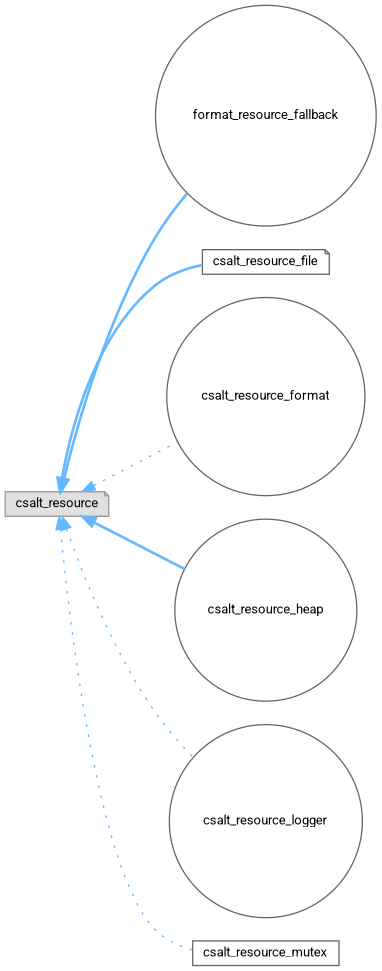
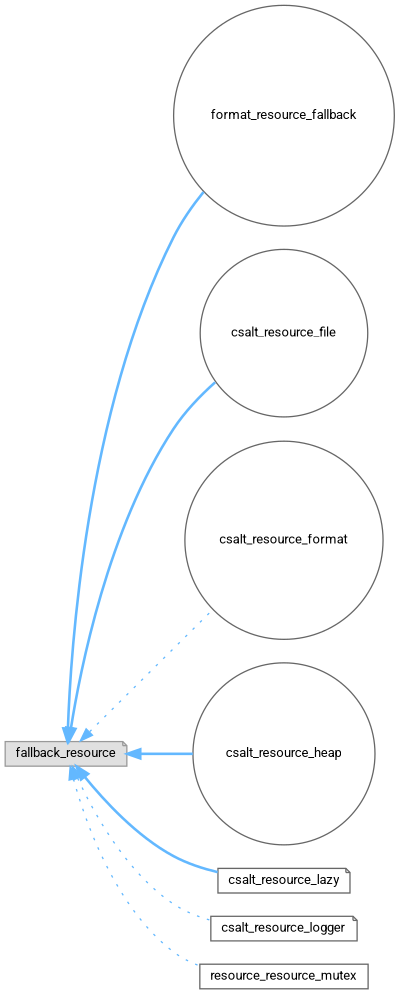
node "csalt_resource_file": shape note -> circle
node "csalt_resource": label "csalt_resource" -> "fallback_resource"
node "csalt_resource_logger": shape circle -> note
node "csalt_resource_lazy": added
node "csalt_resource_mutex": label "csalt_resource_mutex" -> "resource_resource_mutex"
